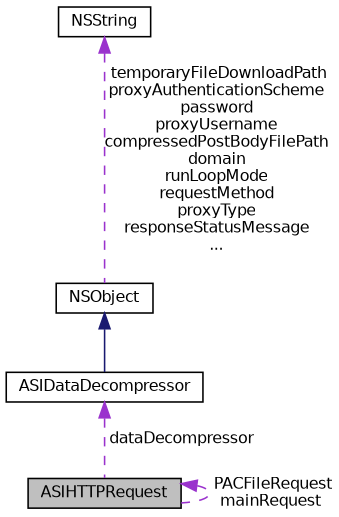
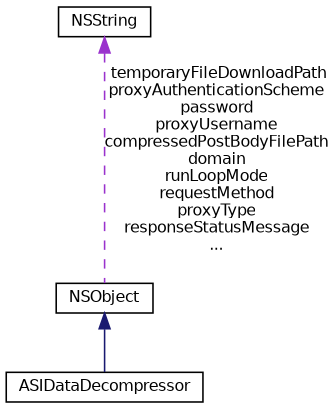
node "ASIHTTPRequest": removed
